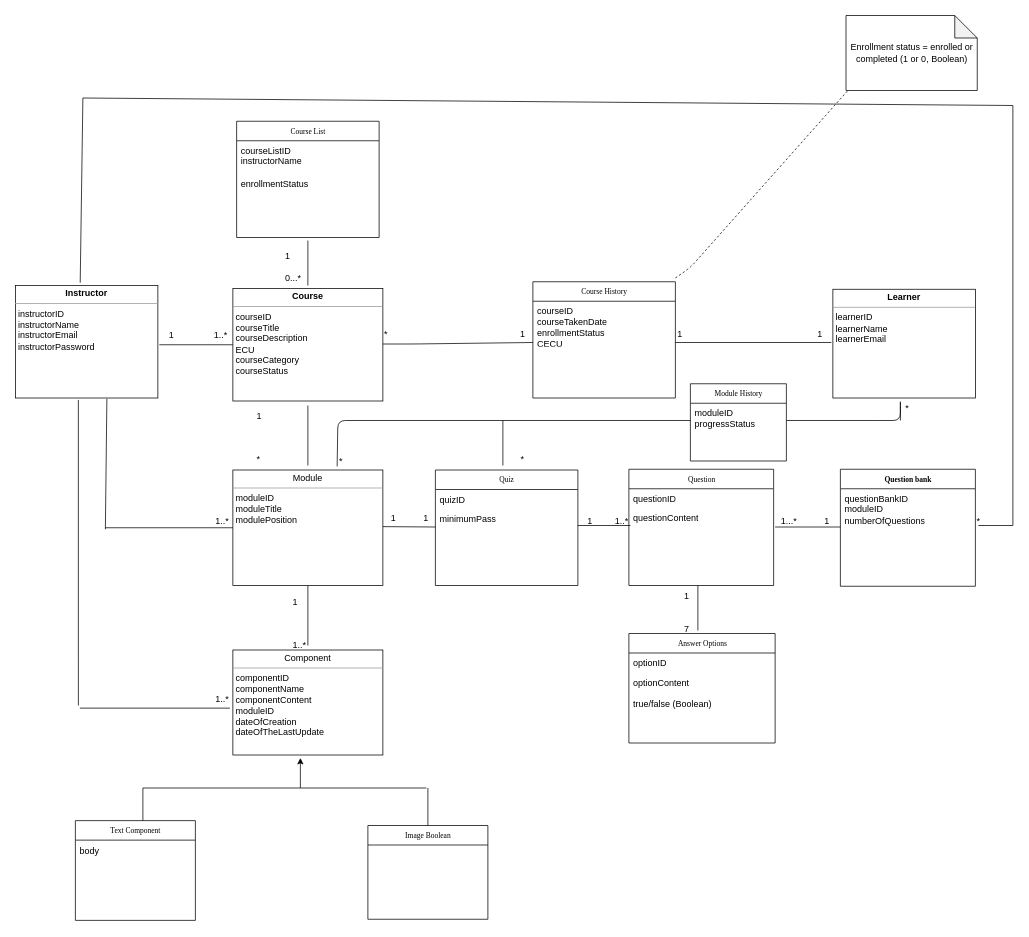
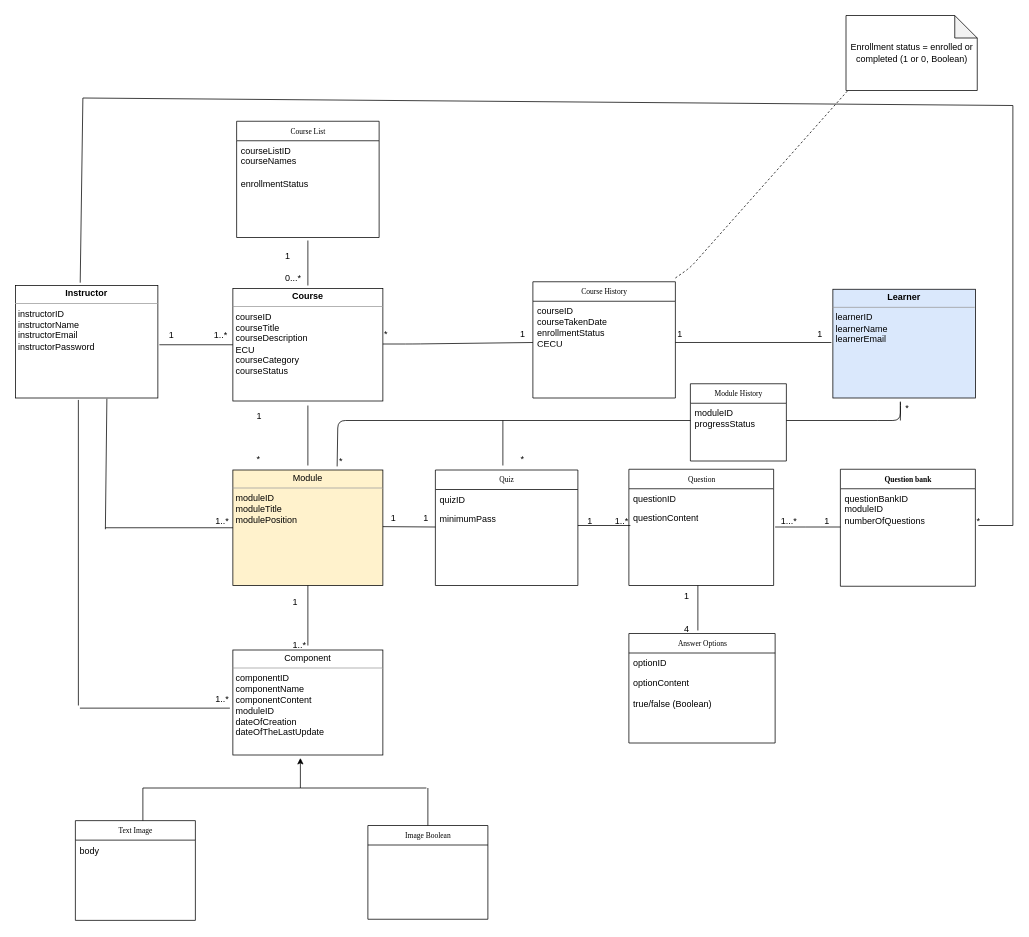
node "courseListID instructorName": label "courseListID instructorName" -> "courseListID courseNames"
node "Learner learnerID learnerName learnerEmail": fillcolor #ffffff -> #dae8fc
node "Module moduleID moduleTitle modulePosition": fillcolor #ffffff -> #fff2cc
node "1 7": label "1 7" -> "1 4"
node "Text Component": label "Text Component" -> "Text Image"
